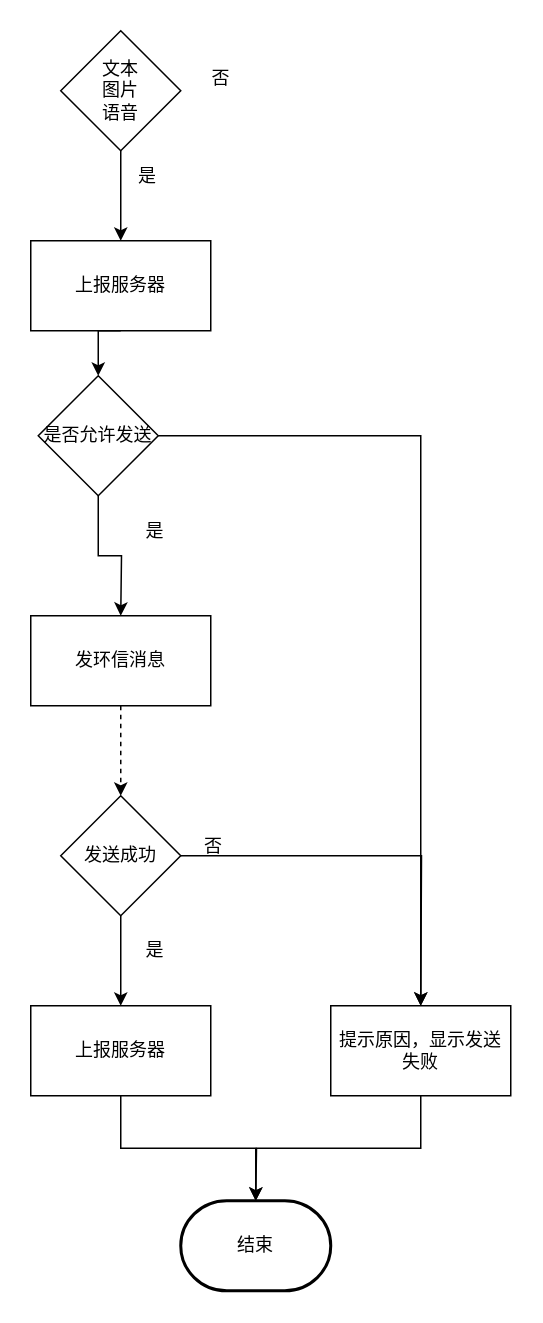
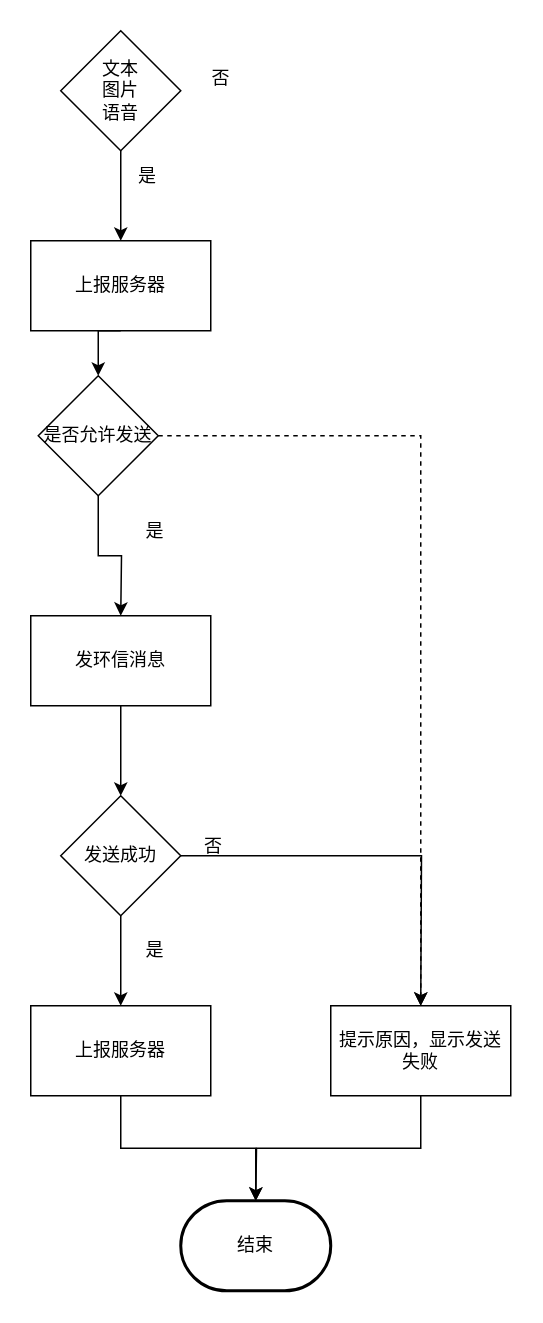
edge "是否允许发送" -> "提示原因，显示发送失败": style solid -> dashed
edge "发环信消息" -> "发送成功": style dashed -> solid
